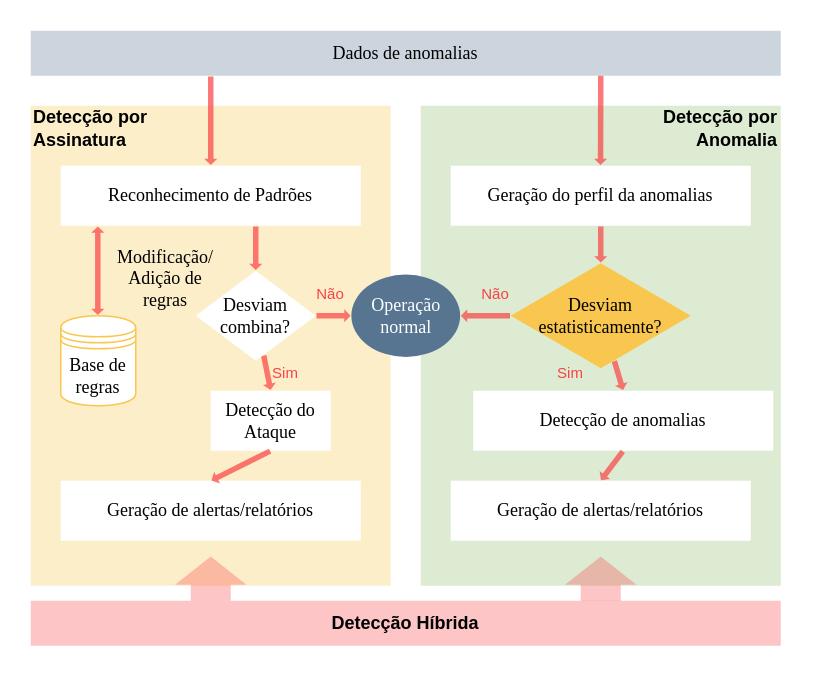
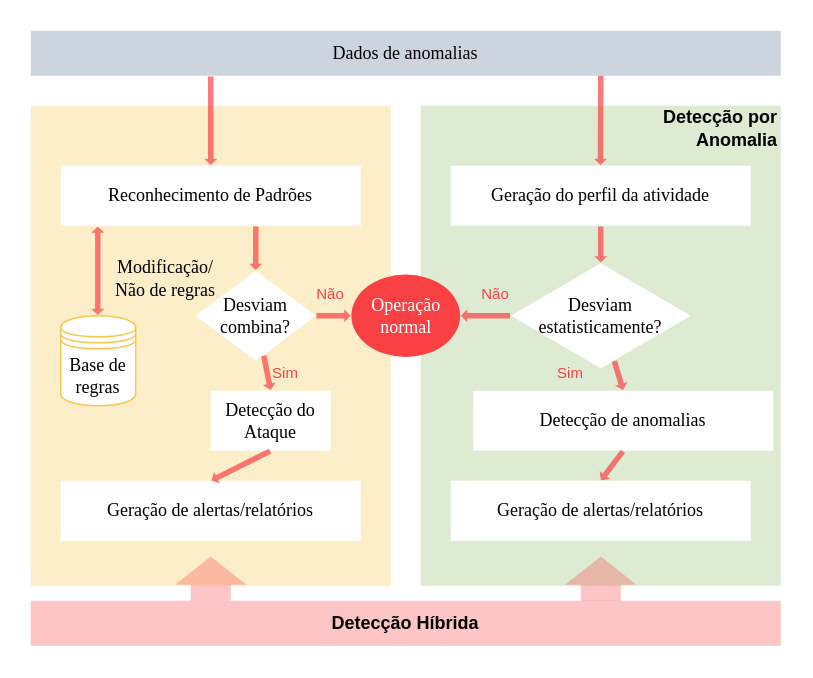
node "Detecção por Assinatura": removed
node "Geração do perfil da anomalias": label "Geração do perfil da anomalias" -> "Geração do perfil da atividade"
node "Modificação/ Adição de regras": label "Modificação/ Adição de regras" -> "Modificação/ Não de regras"
node "Operação normal": fillcolor #577590 -> #f94144
node "Desviam estatisticamente?": fillcolor #f9c74f -> #ffffff
